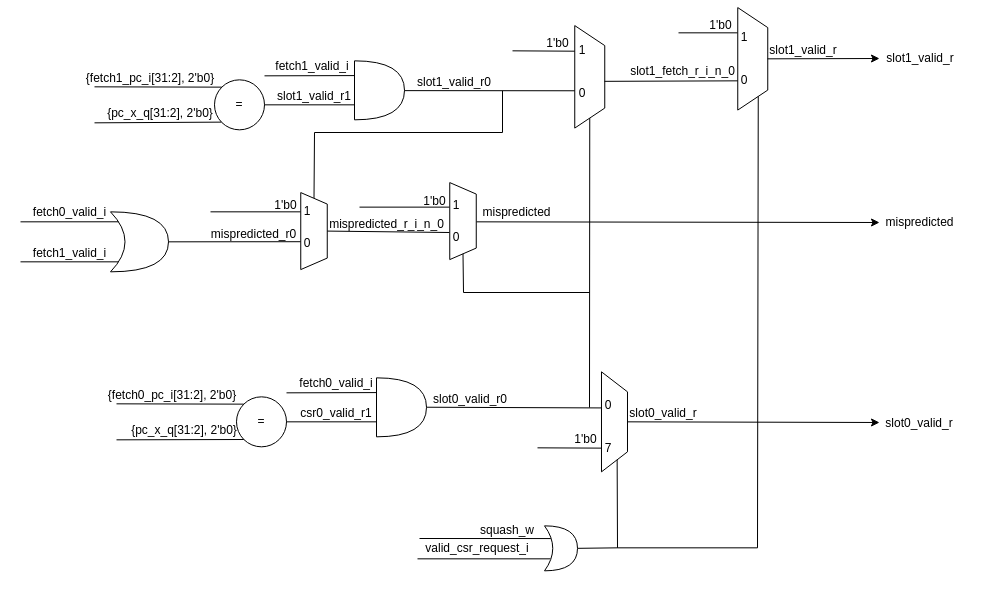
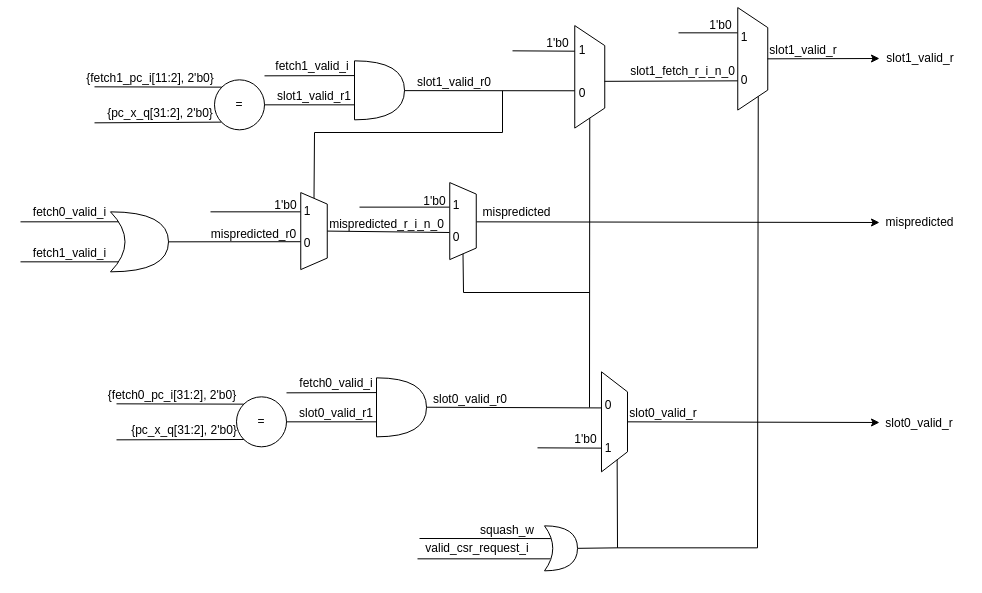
node "{fetch1_pc_i[31:2], 2'b0}": label "{fetch1_pc_i[31:2], 2'b0}" -> "{fetch1_pc_i[11:2], 2'b0}"
node "csr0_valid_r1": label "csr0_valid_r1" -> "slot0_valid_r1"
node "0 7": label "0 7" -> "0 1"
